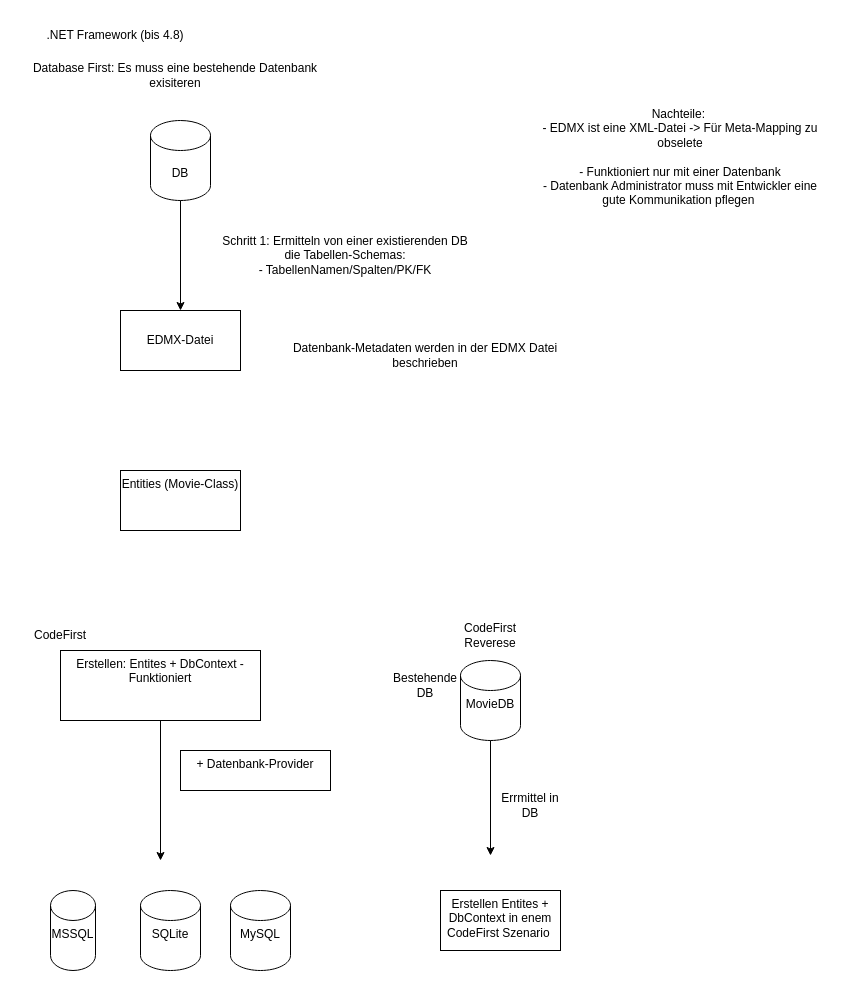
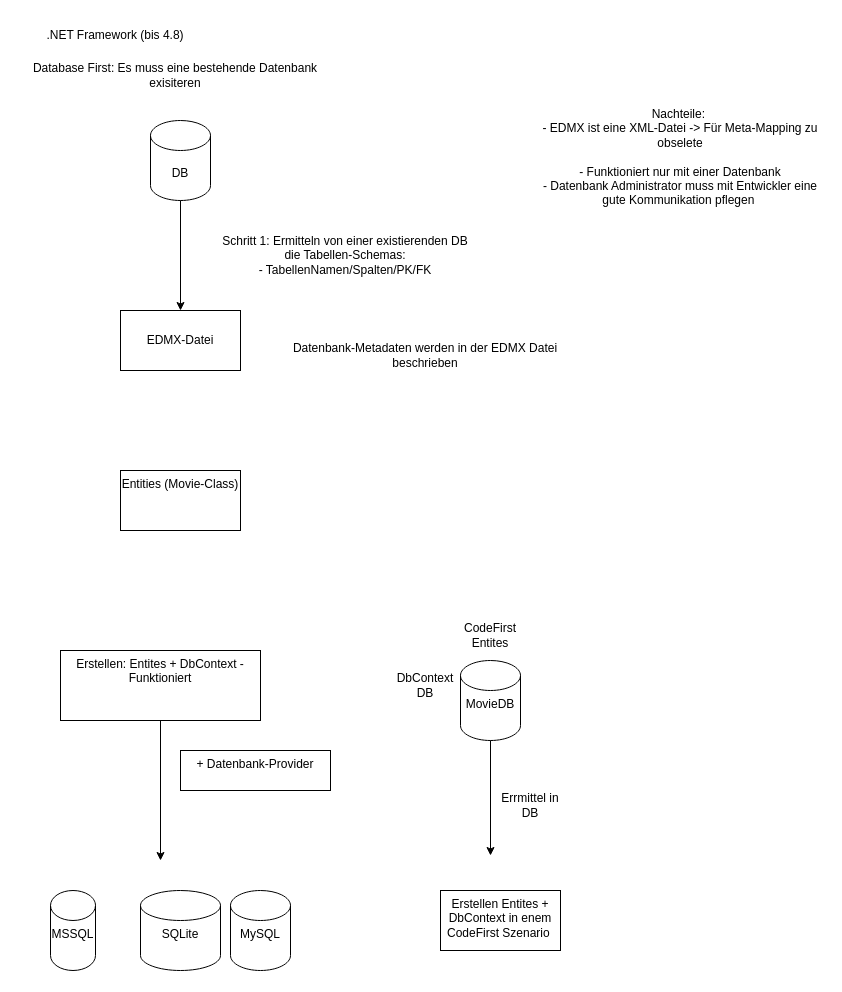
node "CodeFirst": removed
node "CodeFirst Reverese": label "CodeFirst Reverese" -> "CodeFirst Entites"
node "Bestehende DB": label "Bestehende DB" -> "DbContext DB"
node "SQLite": size 60x80 -> 80x80
